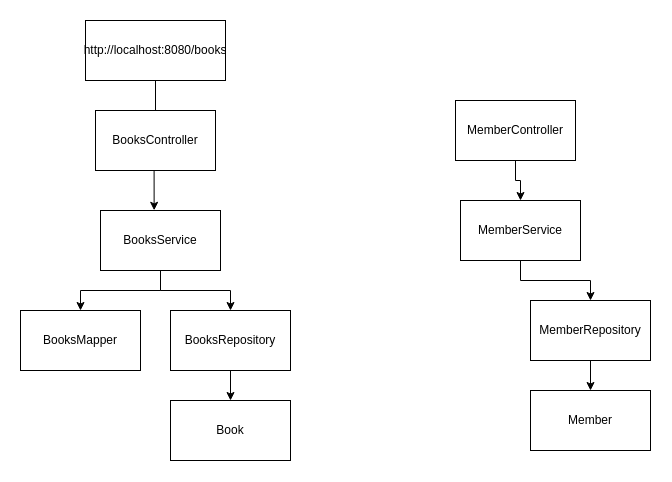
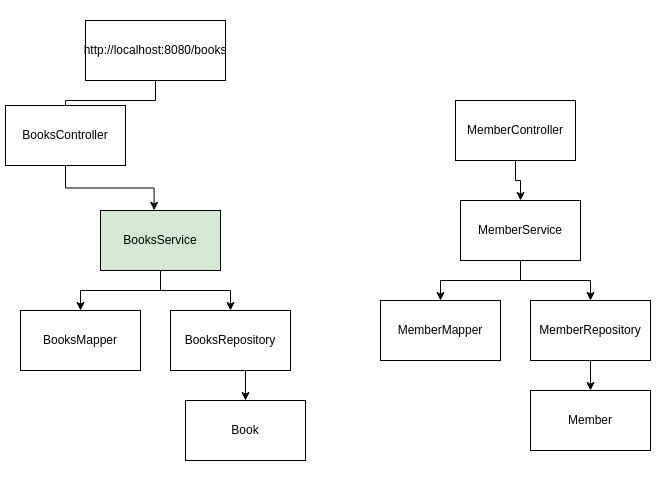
node "BooksController": moved (156, 141) -> (66, 136)
node "BooksService": fillcolor #ffffff -> #d5e8d4
edge "MemberService" -> "MemberMapper": added
node "MemberMapper": added
node "Book": moved (231, 431) -> (246, 431)
